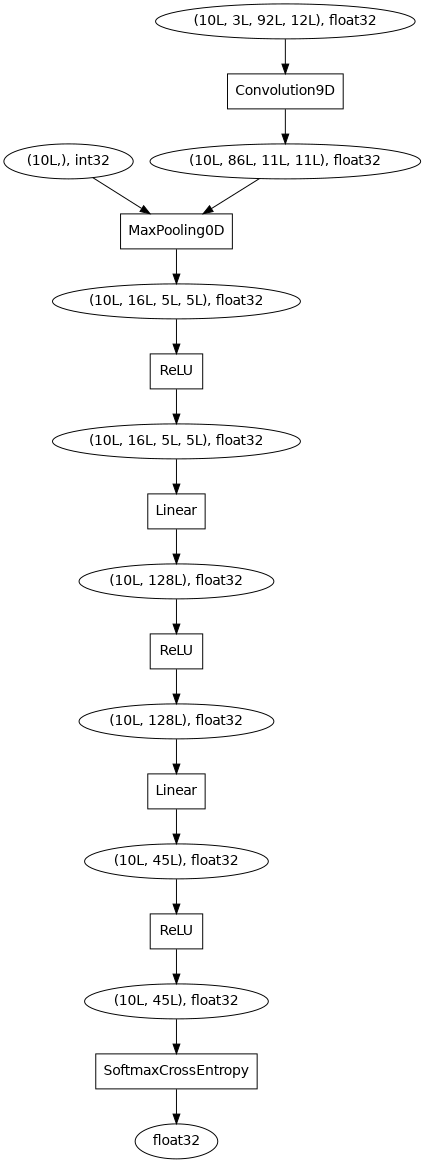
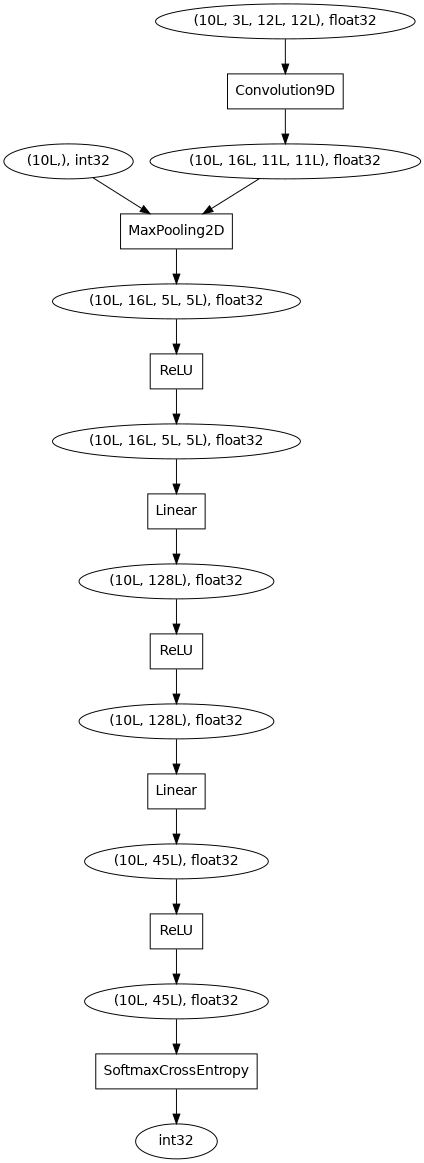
node "(10L, 3L, 92L, 12L), float32": label "(10L, 3L, 92L, 12L), float32" -> "(10L, 3L, 12L, 12L), float32"
node "(10L, 86L, 11L, 11L), float32": label "(10L, 86L, 11L, 11L), float32" -> "(10L, 16L, 11L, 11L), float32"
node "MaxPooling0D": label "MaxPooling0D" -> "MaxPooling2D"
node "float32": label "float32" -> "int32"
